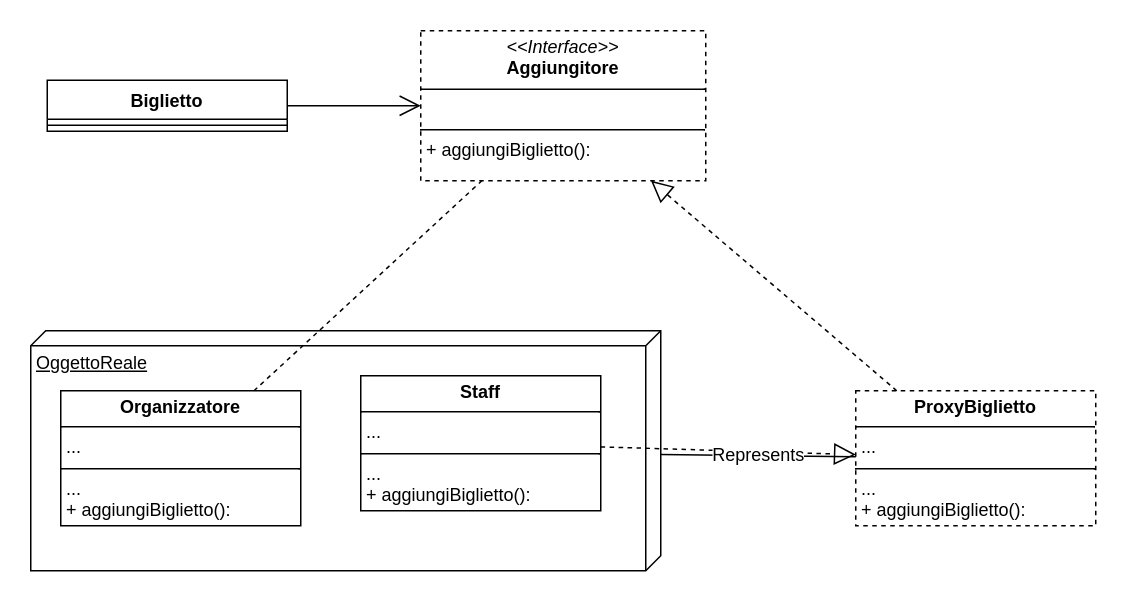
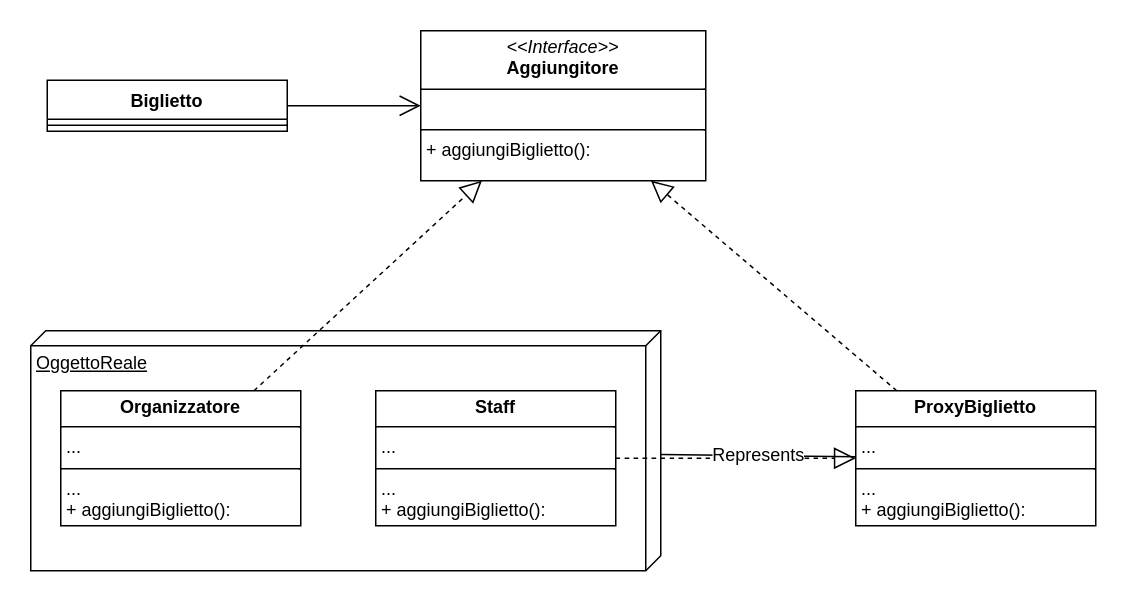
node "<<Interface>> Aggiungitore + aggiungiBiglietto():": style dashed -> solid
edge "<<Interface>> Aggiungitore + aggiungiBiglietto():" -- "Organizzatore ... ... + aggiungiBiglietto():": arrowhead none -> block
node "Staff ... ... + aggiungiBiglietto():": moved (481, 443) -> (496, 458)
node "ProxyBiglietto ... ... + aggiungiBiglietto():": style dashed -> solid
